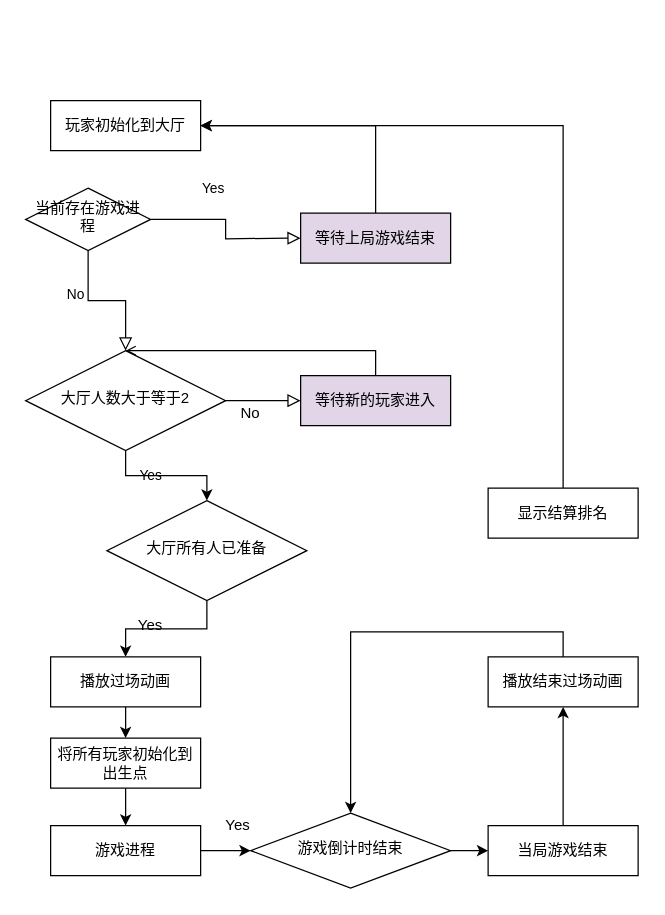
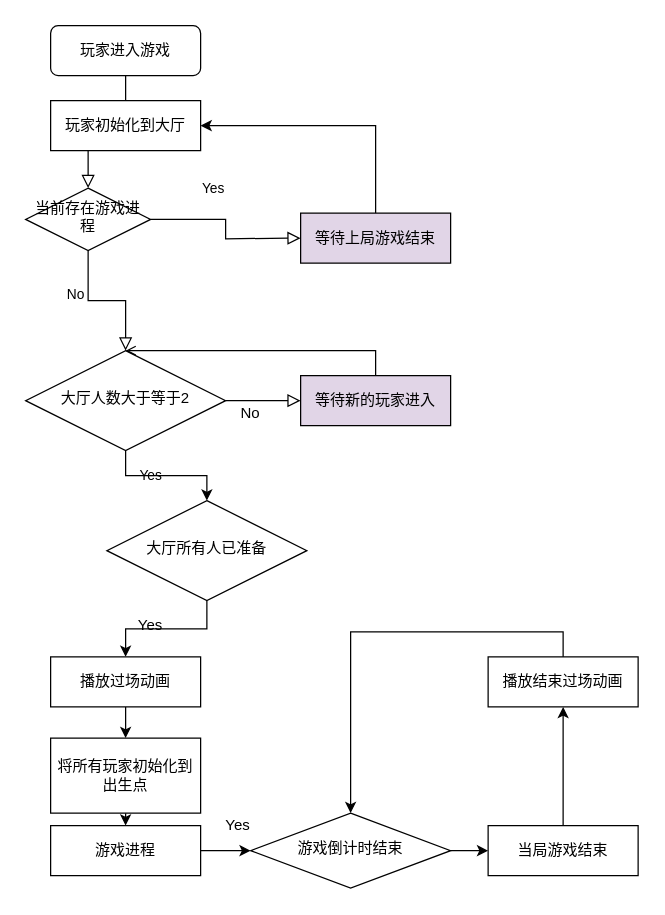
node "玩家进入游戏": added
edge "玩家进入游戏" -> "当前存在游戏进程": added
edge "显示结算排名" -> "玩家初始化到大厅": removed
node "显示结算排名": removed
node "将所有玩家初始化到出生点": size 150x50 -> 150x75
